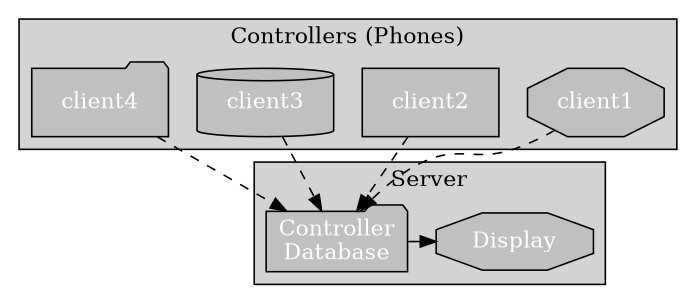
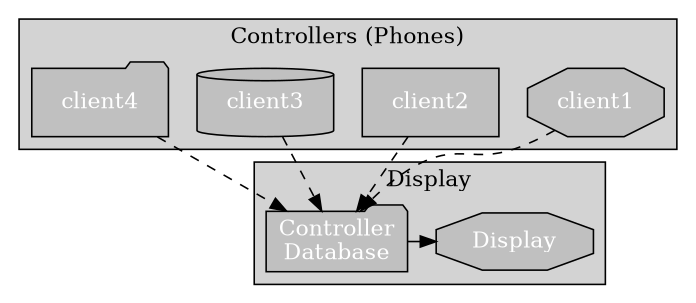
cluster "Server": label "Server" -> "Display"
